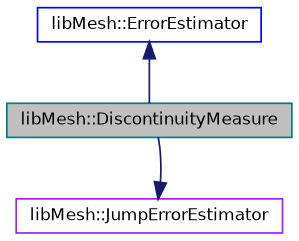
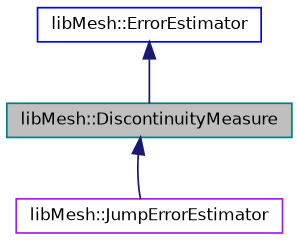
edge "libMesh::DiscontinuityMeasure" -> "libMesh::JumpErrorEstimator": reversed
